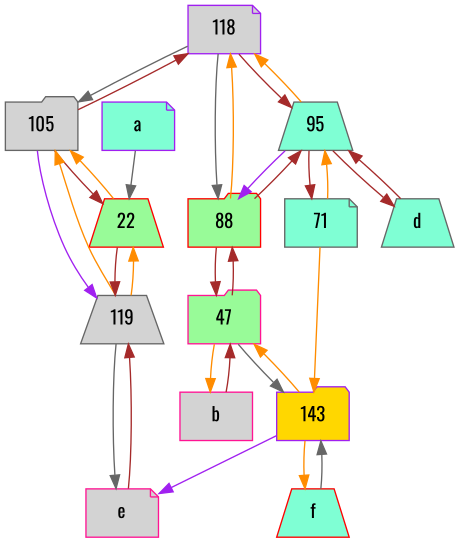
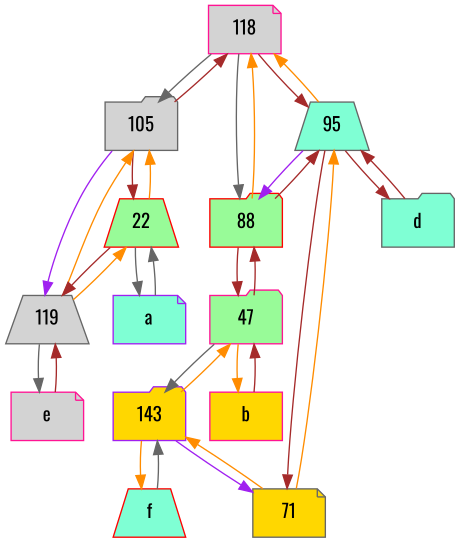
node "118": color purple -> deeppink
node "71": fillcolor aquamarine -> gold
node "d": shape trapezium -> folder
edge "22" -> "a": added
node "b": fillcolor lightgrey -> gold
edge "143" -> "e": now "143" -> "71"
